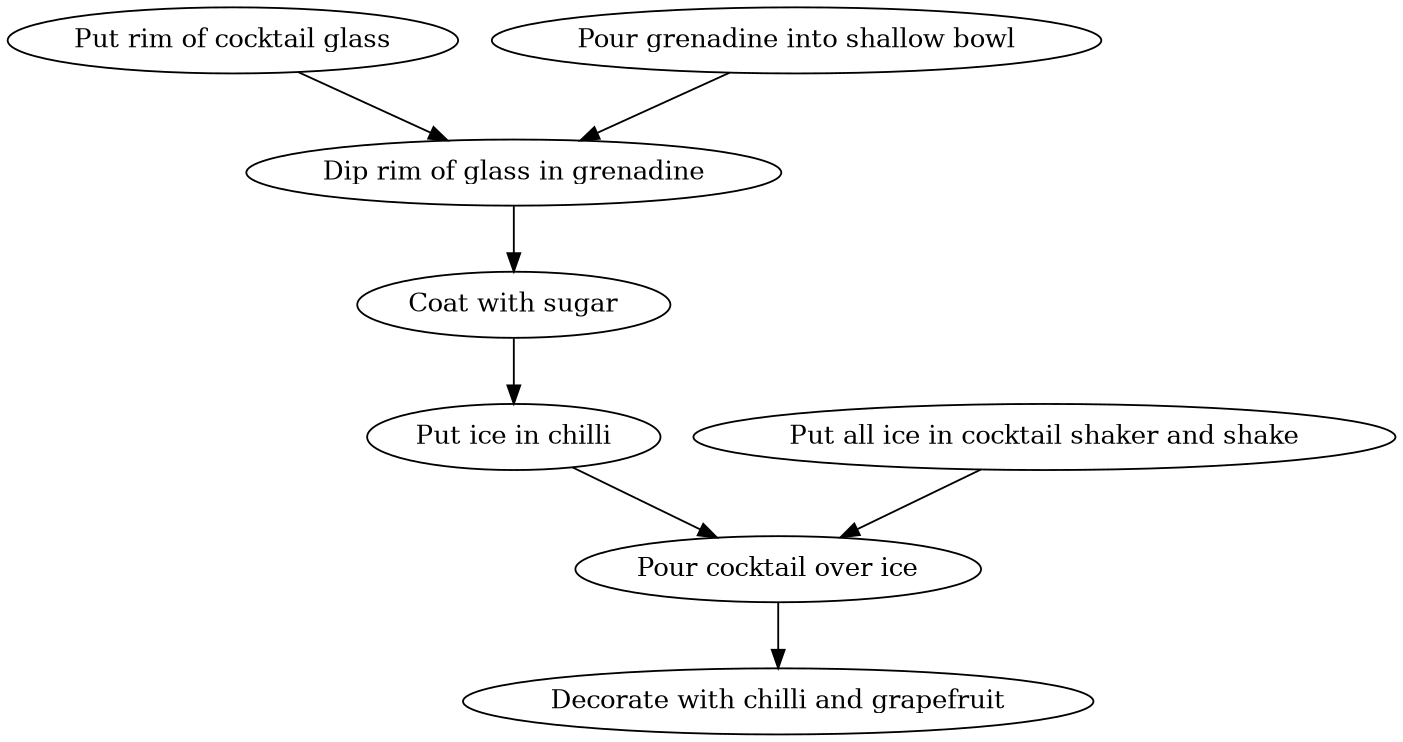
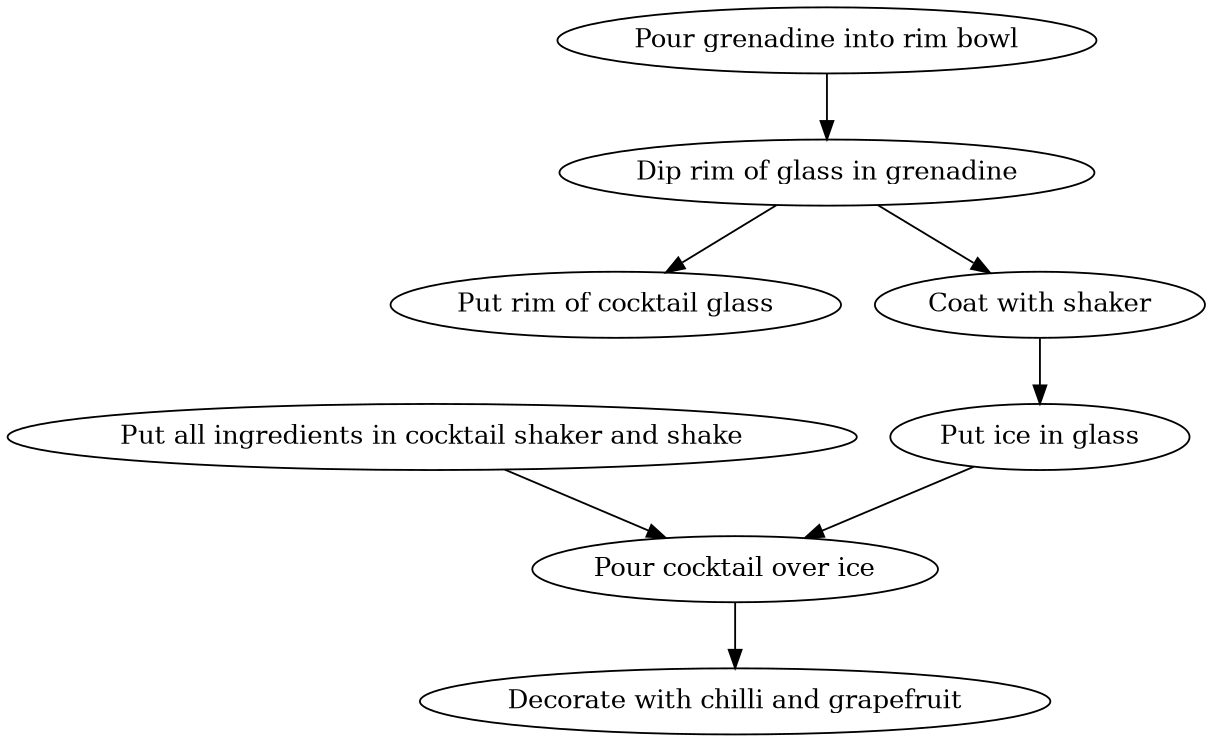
node "Pour grenadine into shallow bowl": label "Pour grenadine into shallow bowl" -> "Pour grenadine into rim bowl"
edge "Put rim of cocktail glass" -> "Dip rim of glass in grenadine": reversed
node "Coat with sugar": label "Coat with sugar" -> "Coat with shaker"
node "Put ice in chilli": label "Put ice in chilli" -> "Put ice in glass"
node "Put all ice in cocktail shaker and shake": label "Put all ice in cocktail shaker and shake" -> "Put all ingredients in cocktail shaker and shake"
